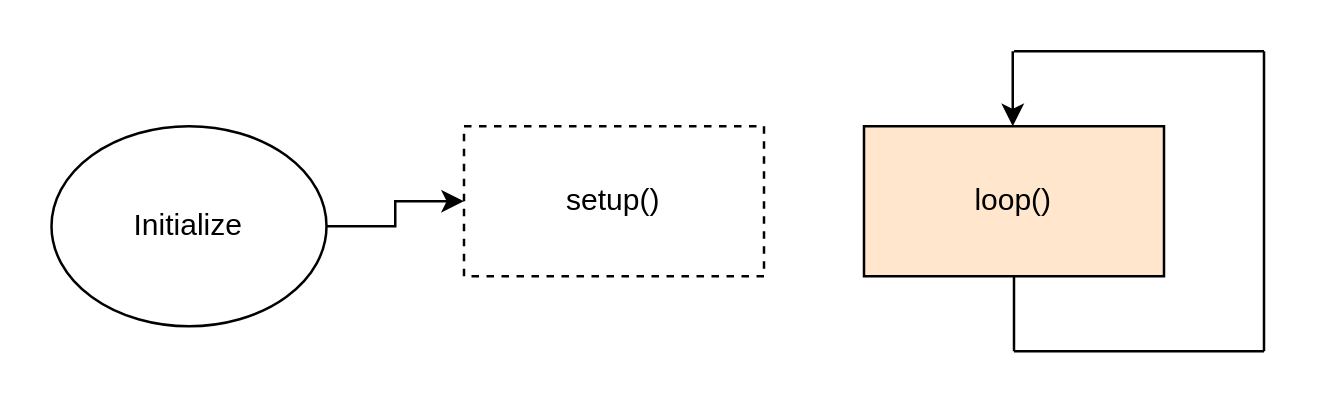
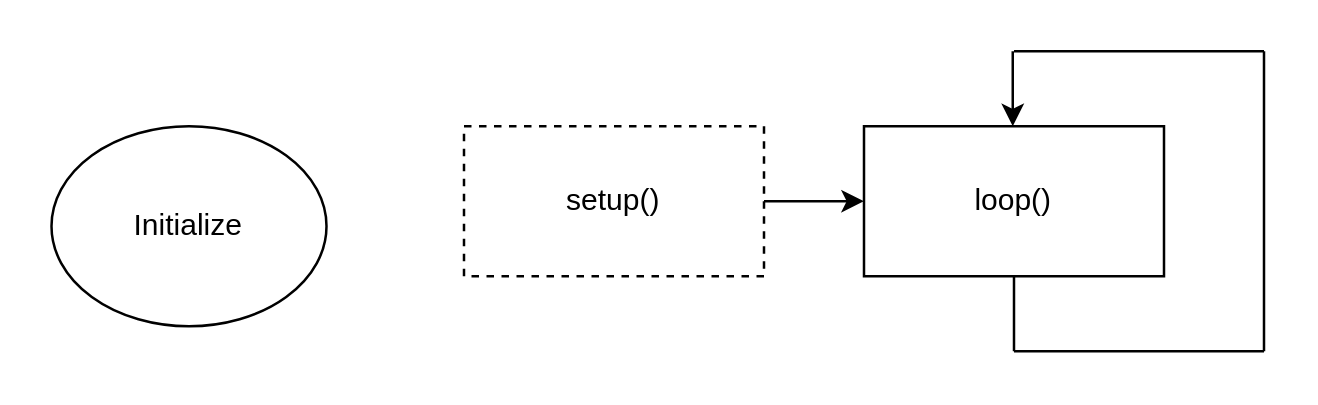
edge "setup()" -> "loop()": added
node "loop()": fillcolor #ffe6cc -> #ffffff
edge "Initialize" -> "setup()": removed
